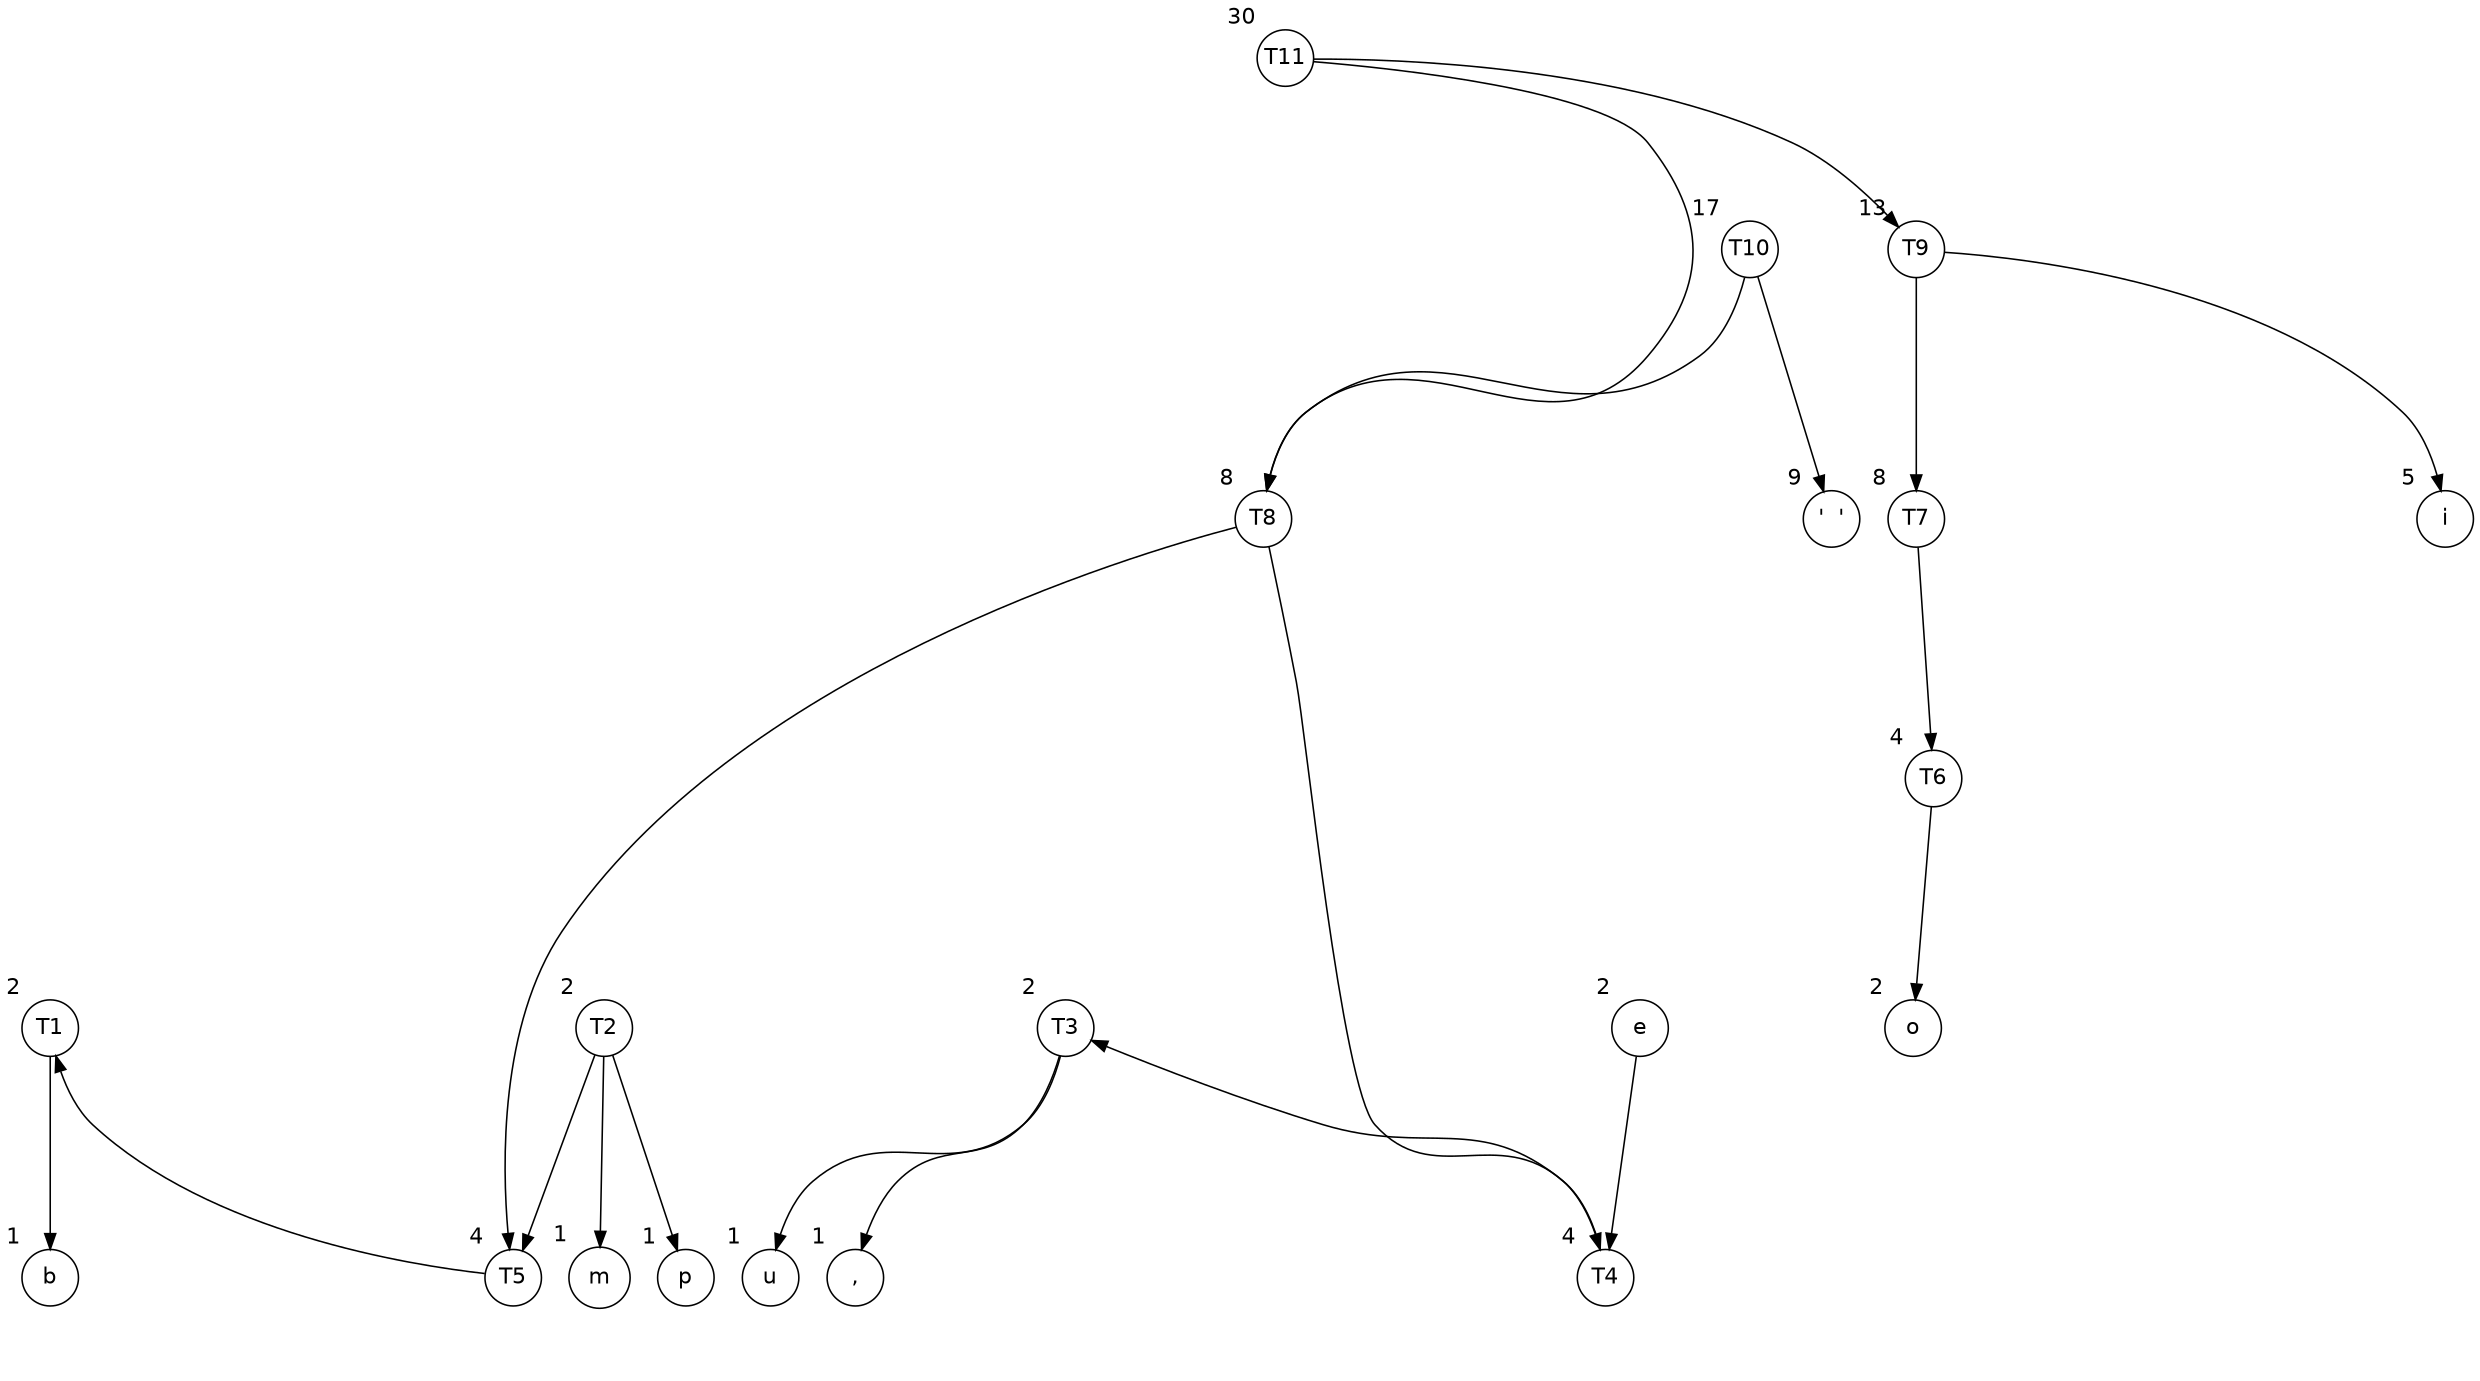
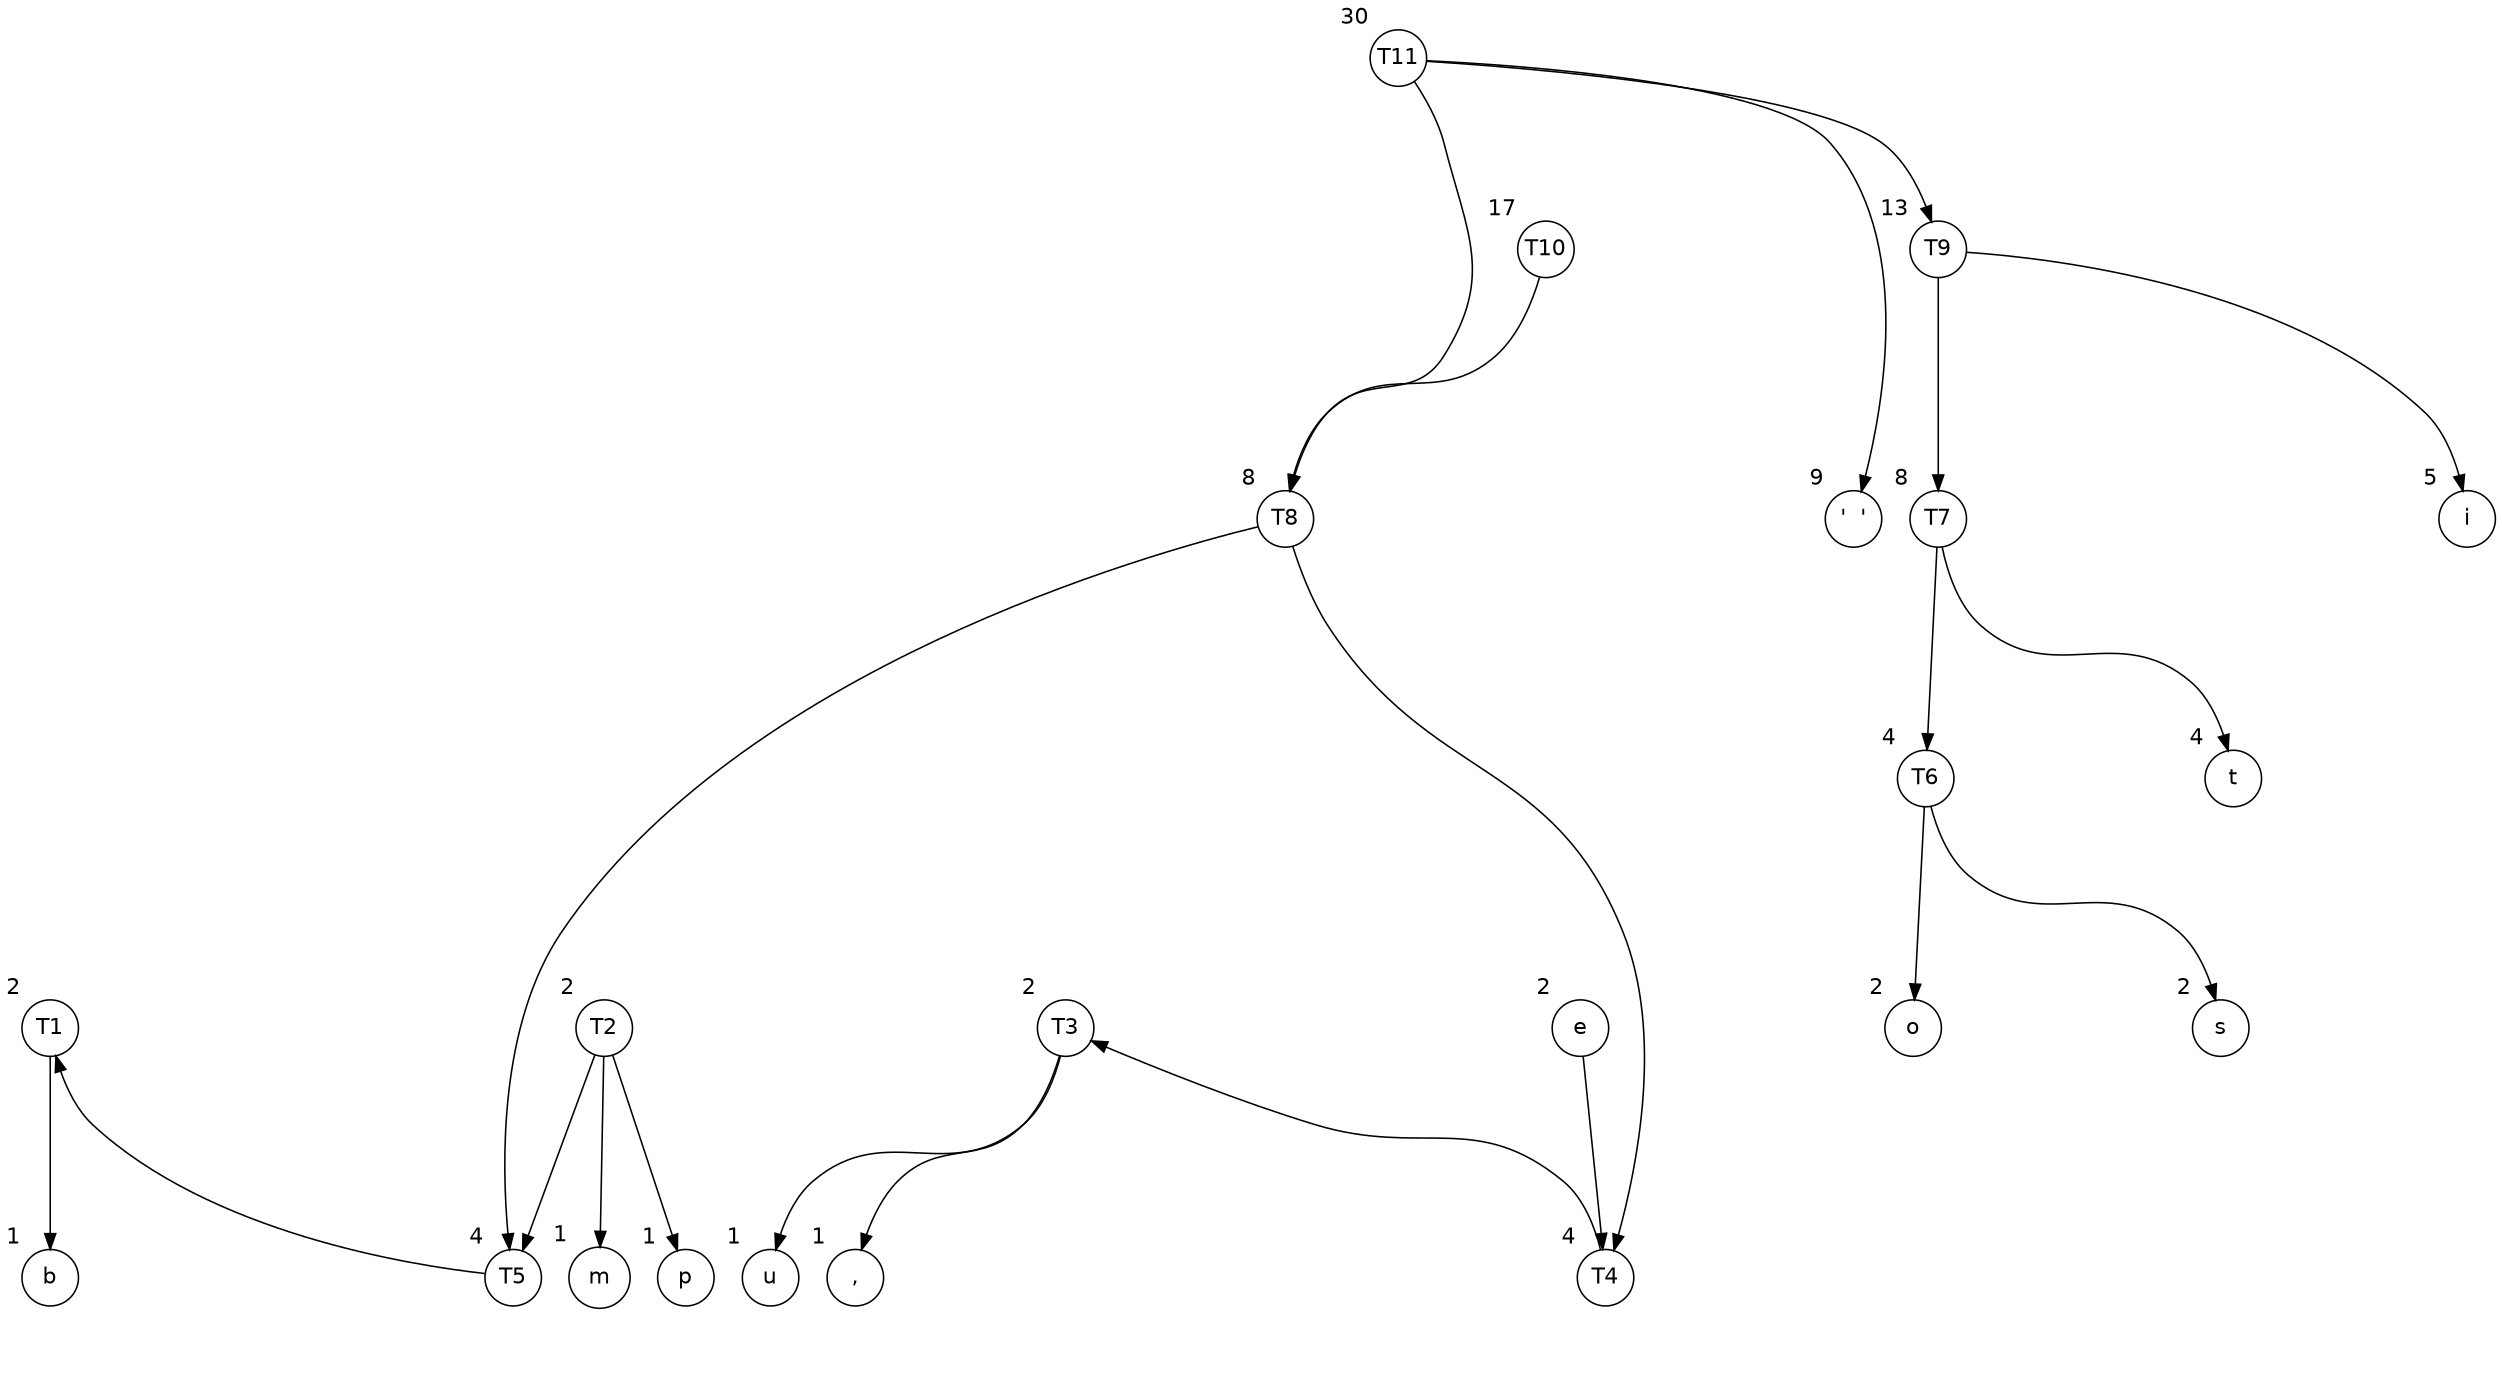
edge "T10 17" -> "'  ' 9": now "T11 30" -> "'  ' 9"
node "t 4": added
node "s 2": added
